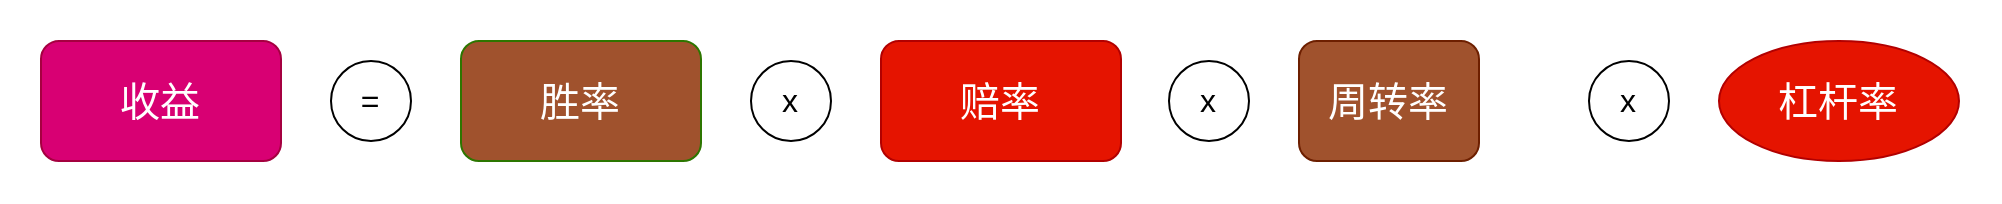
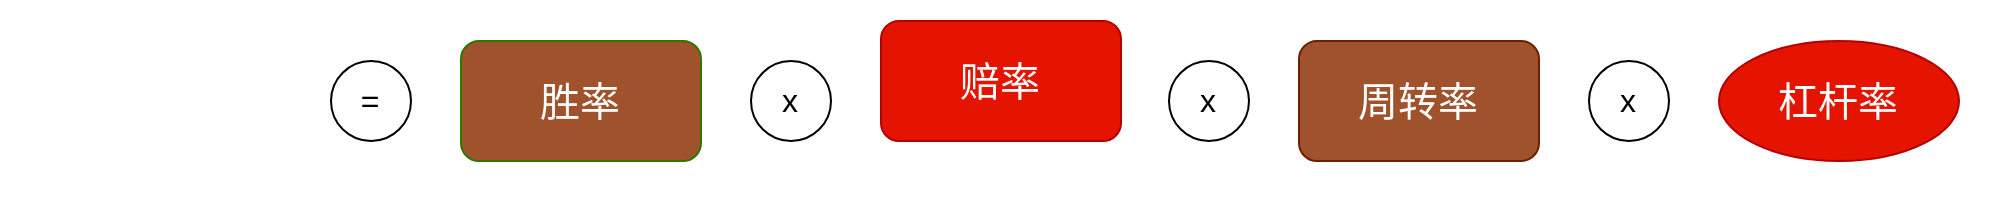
node "收益": removed
node "赔率": moved (1001, 101) -> (1001, 81)
node "周转率": size 180x120 -> 240x120
